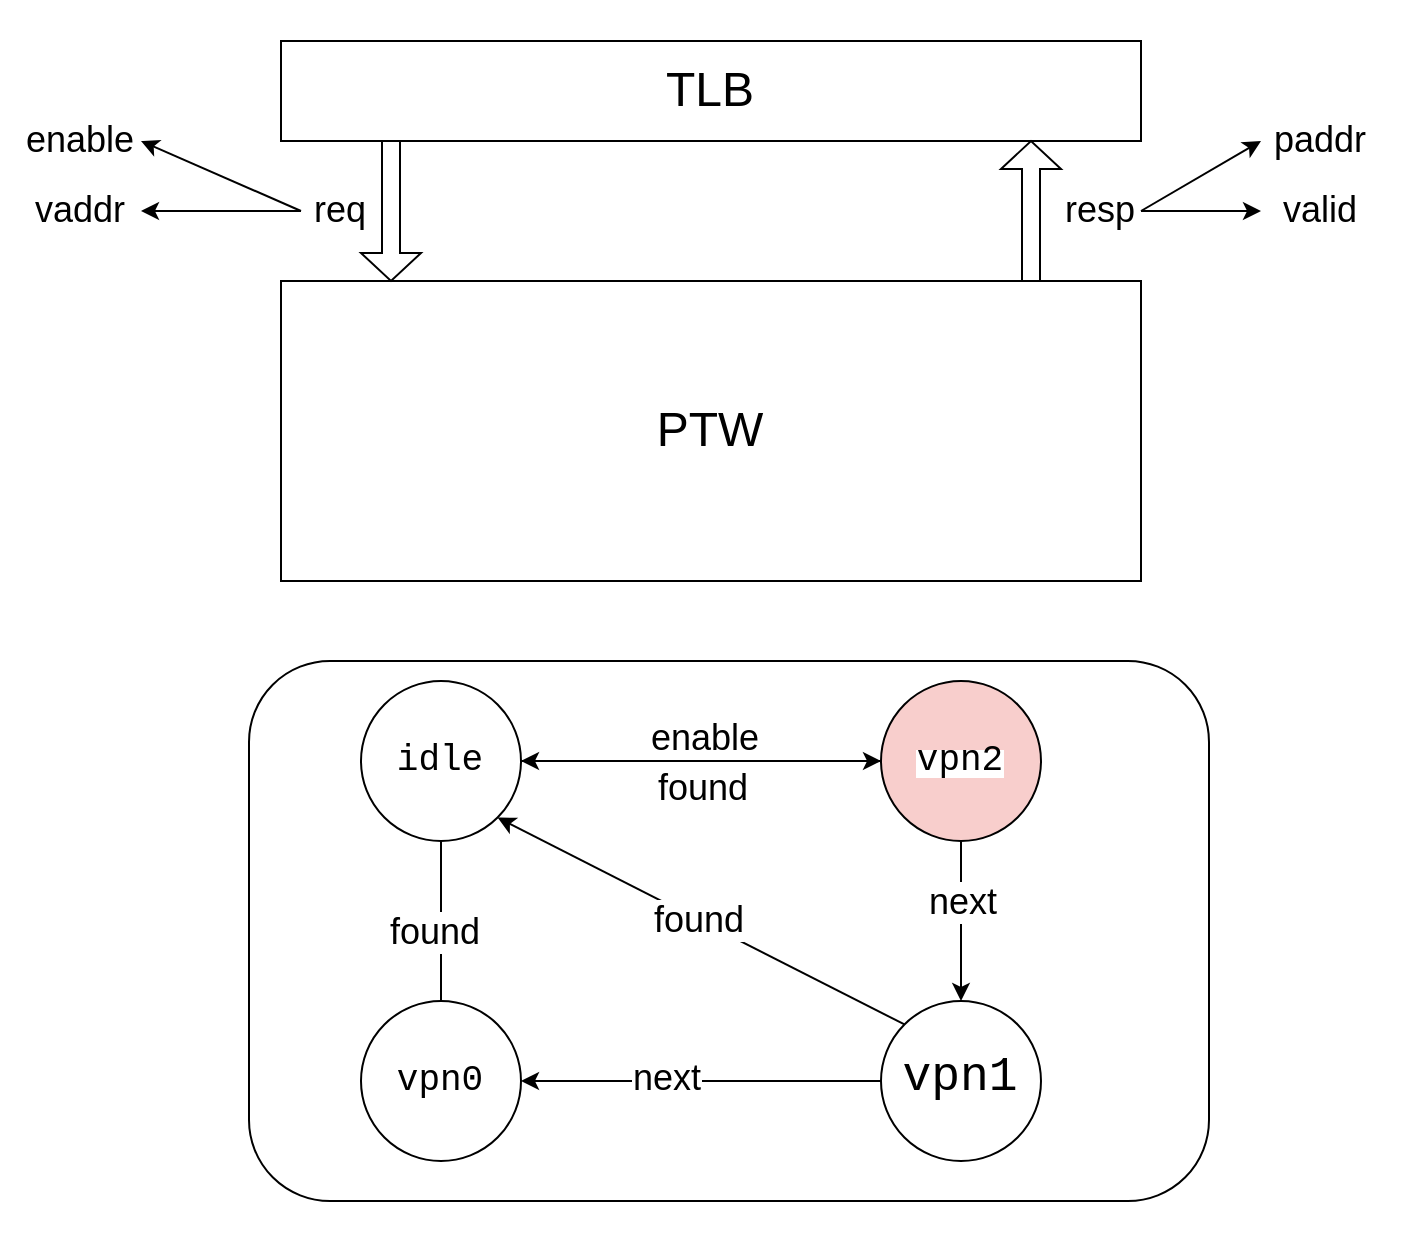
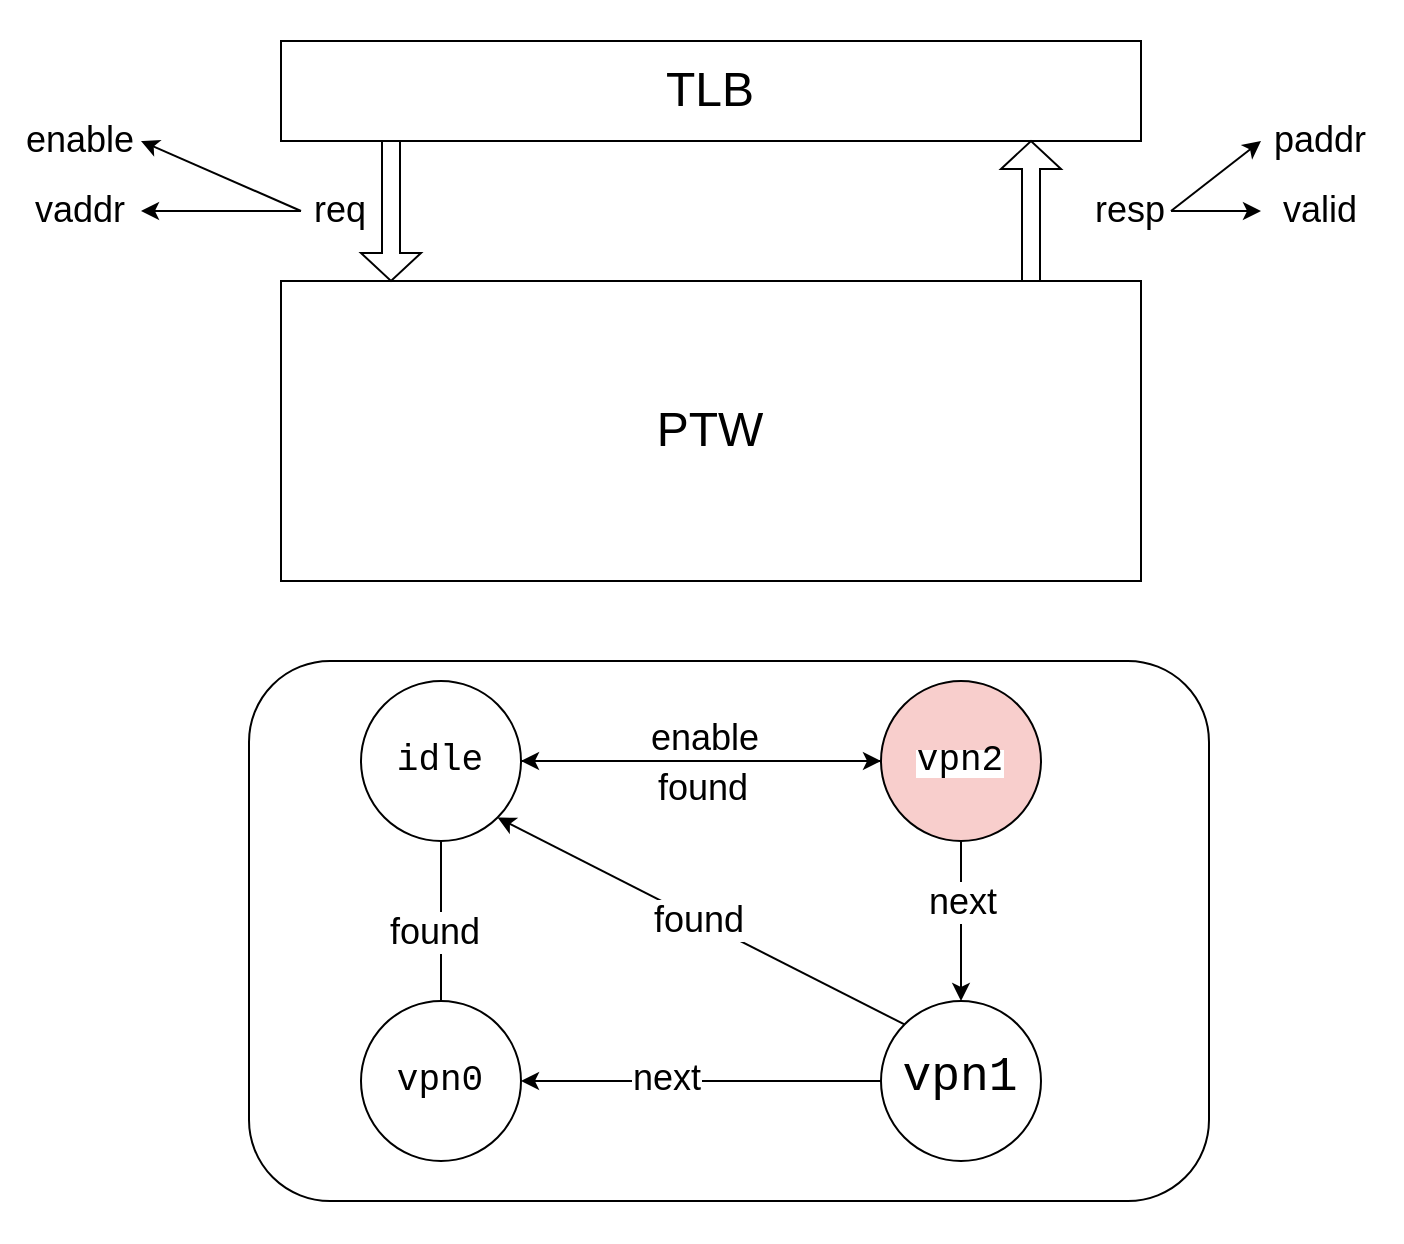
node "resp": moved (1101, 211) -> (1131, 211)
